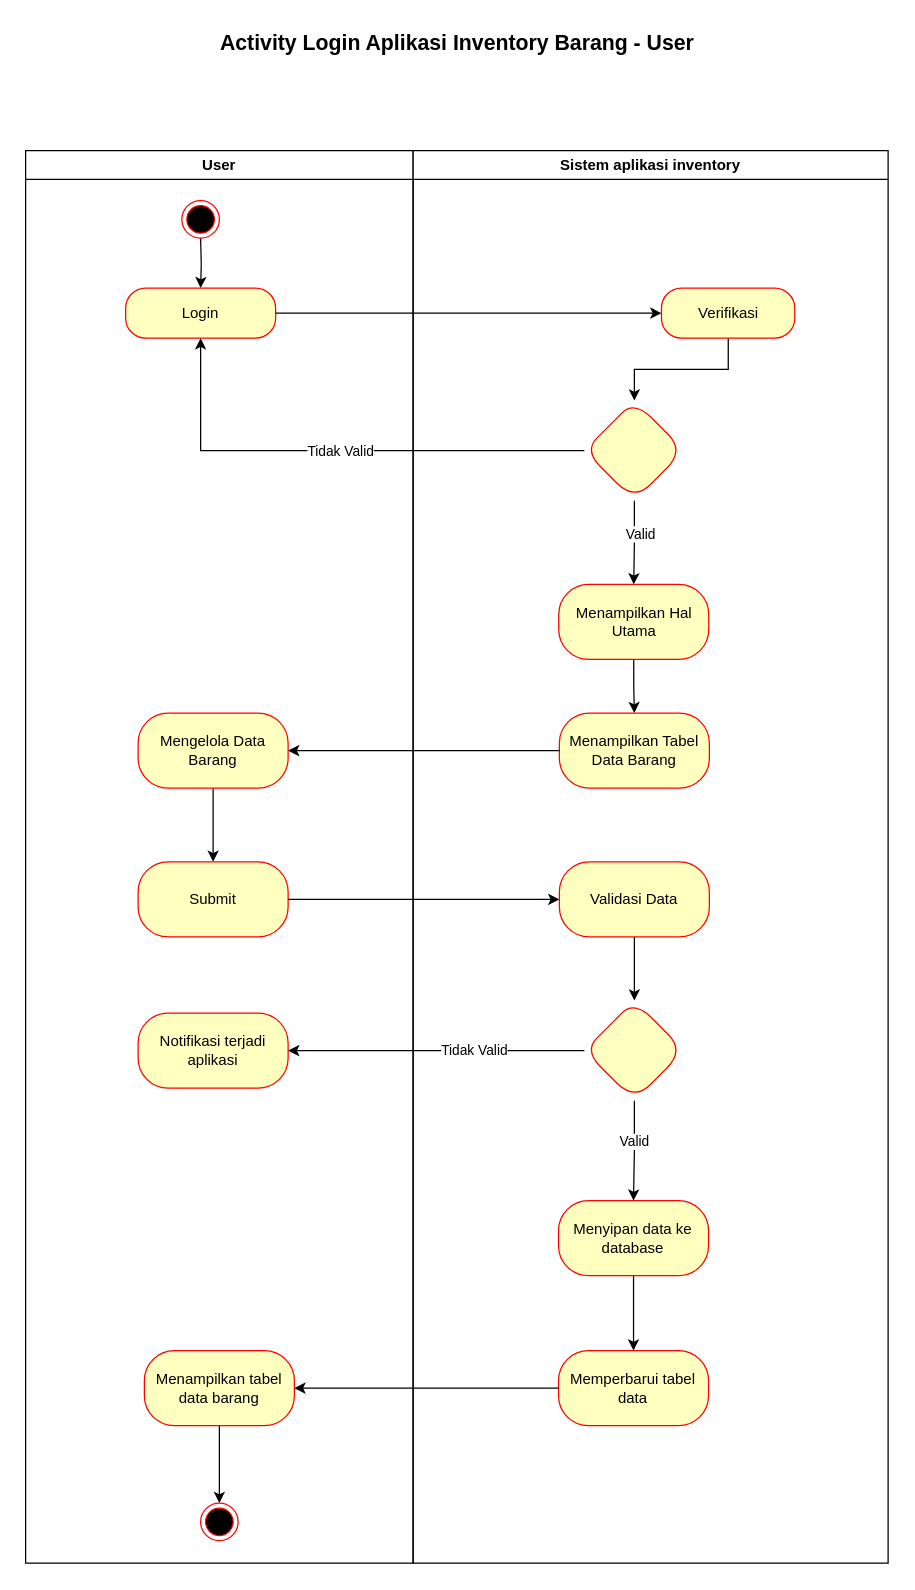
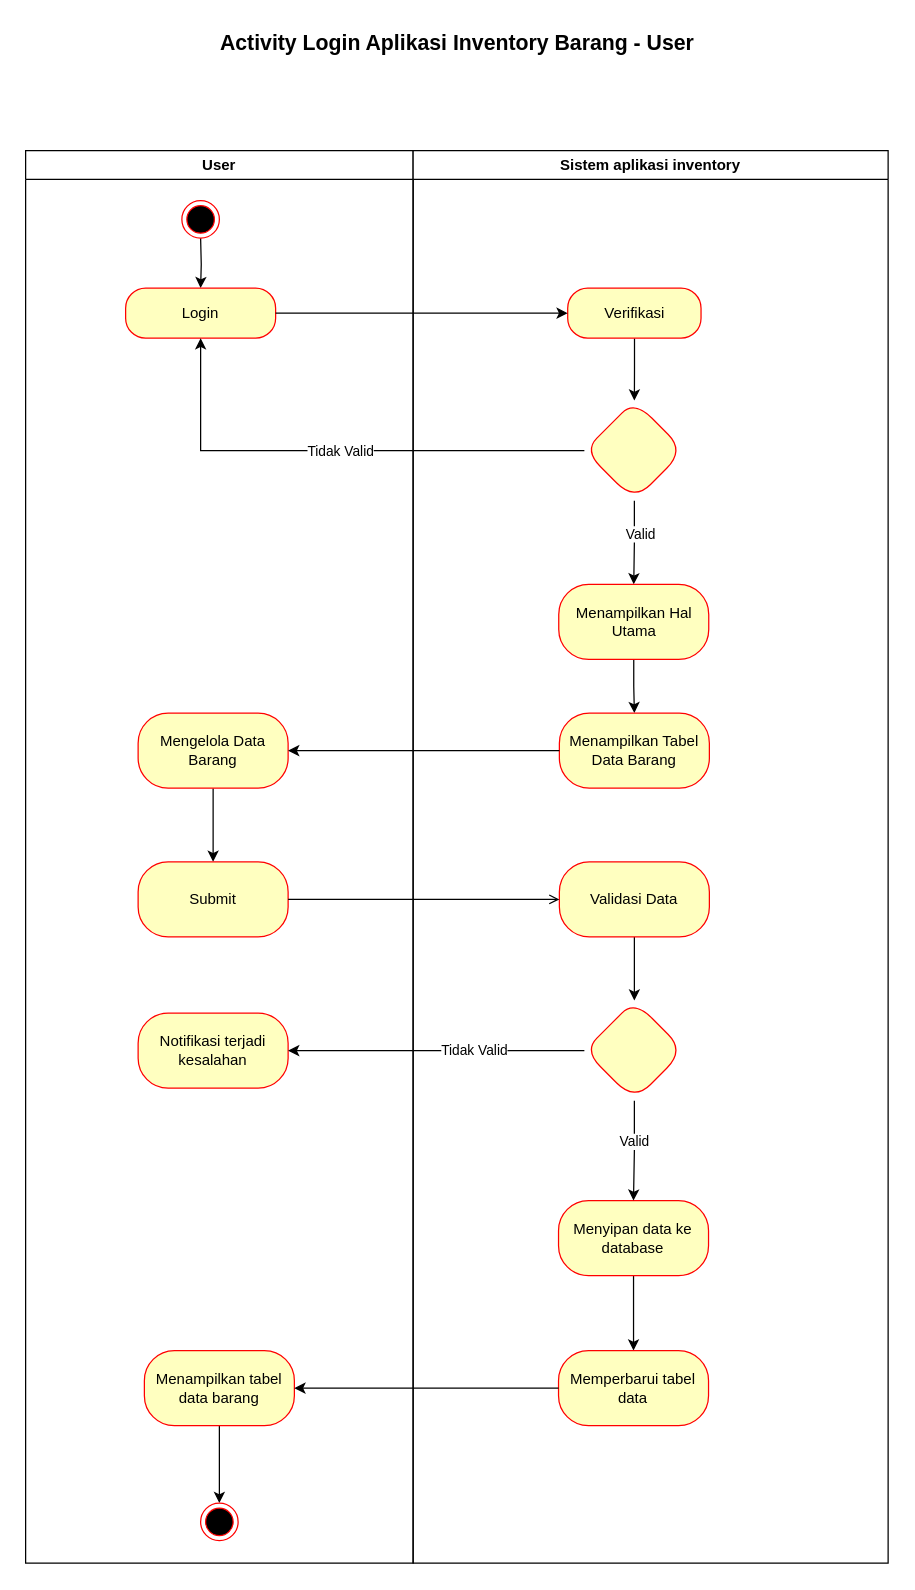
node "Verifikasi": moved (728, 313) -> (634, 313)
edge "Submit" -> "Validasi Data": arrowhead classic -> open
node "Notifikasi terjadi aplikasi": label "Notifikasi terjadi aplikasi" -> "Notifikasi terjadi kesalahan"
